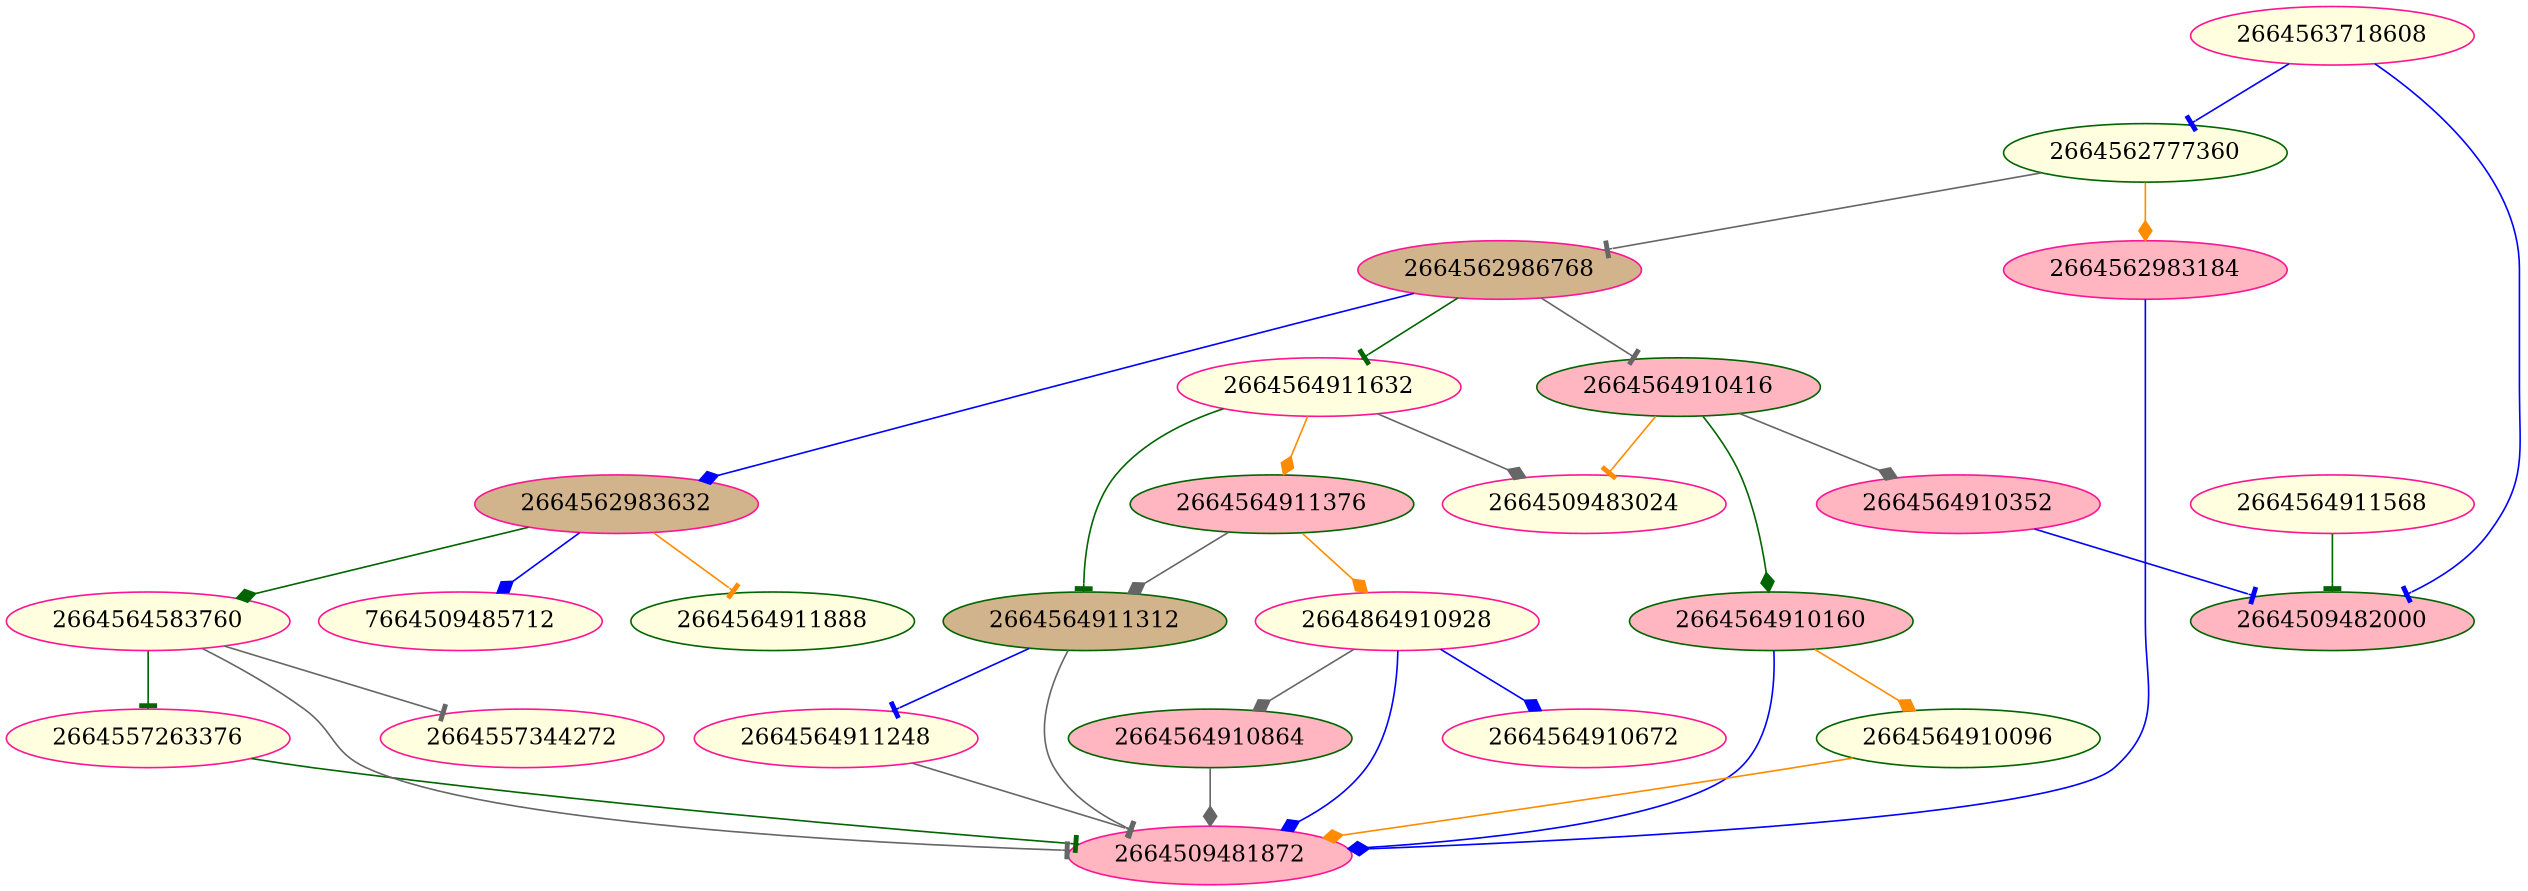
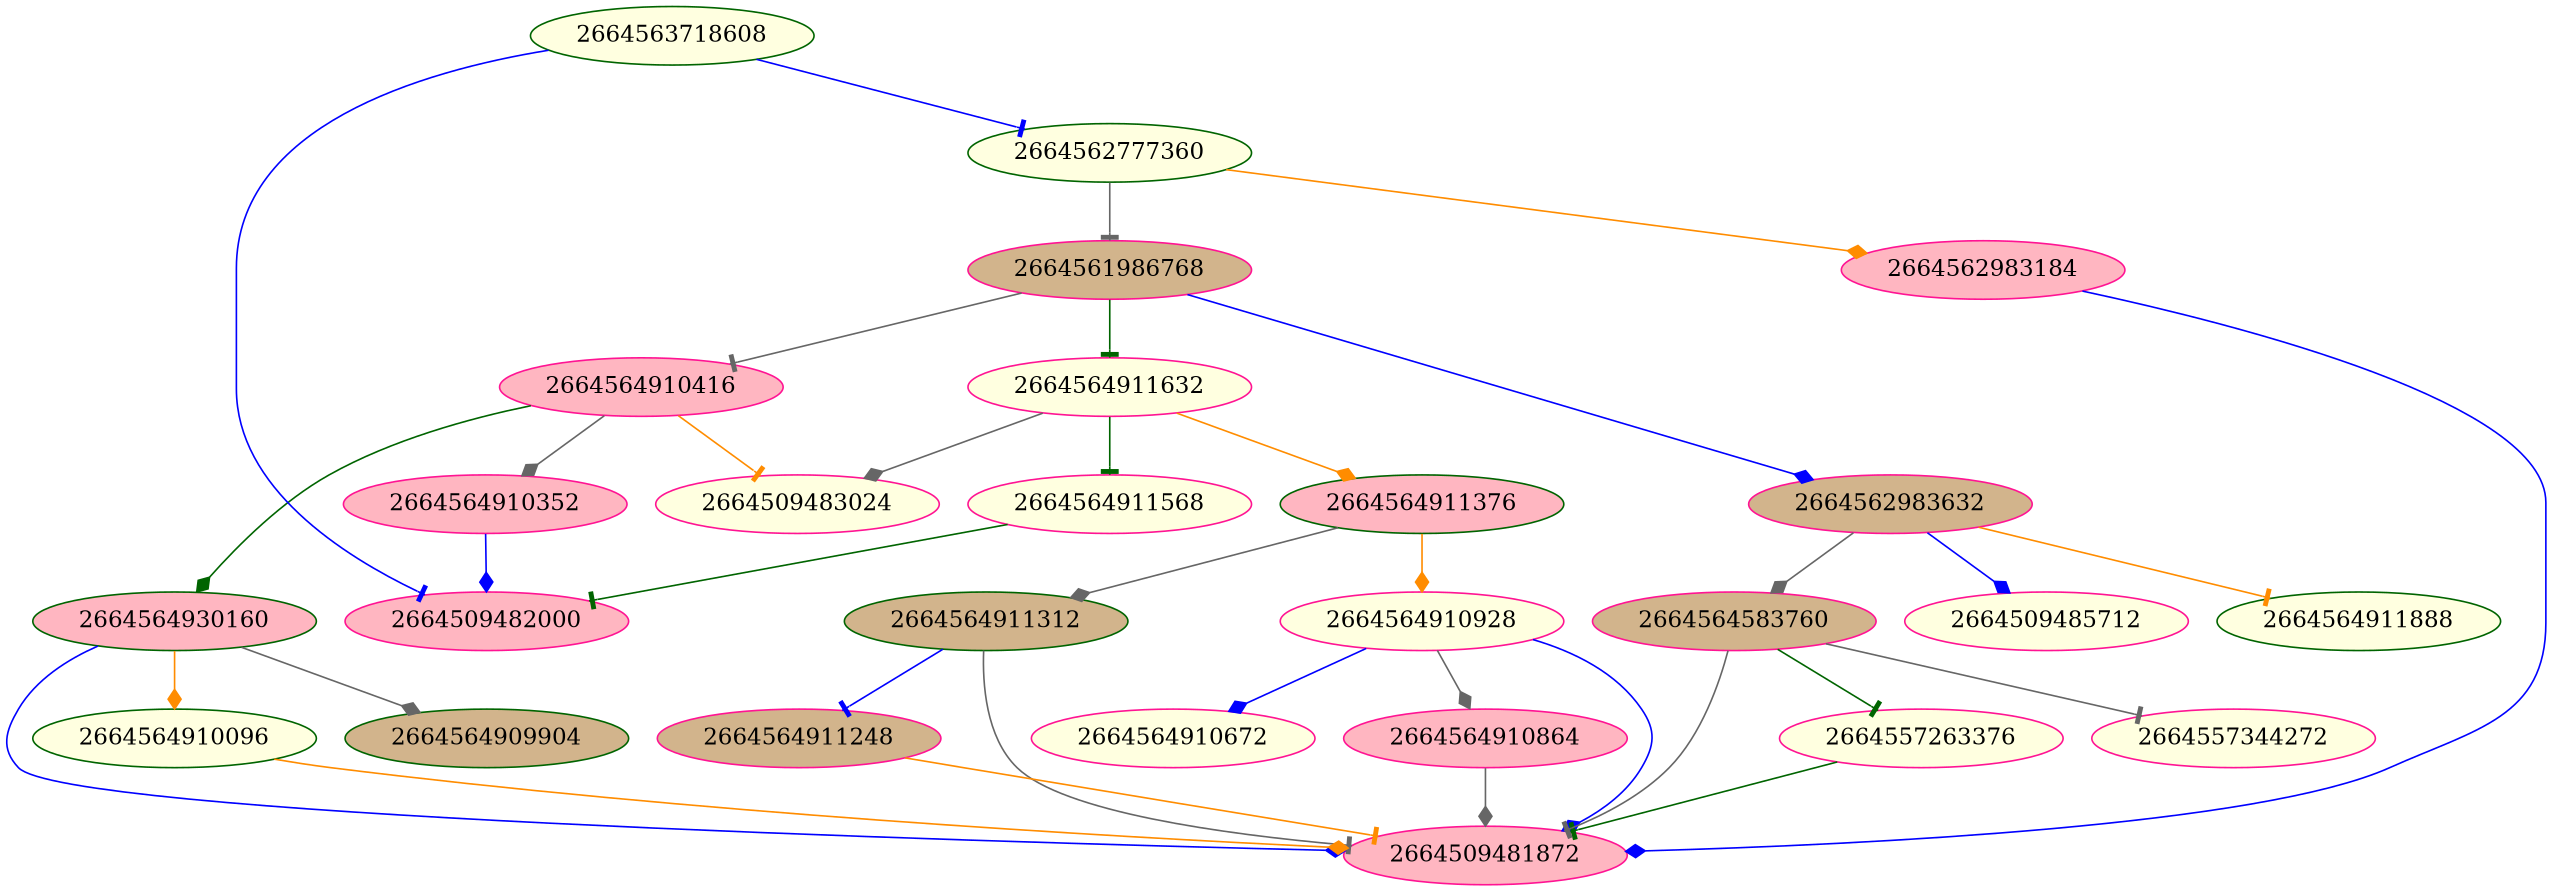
node "2664563718608": color deeppink -> darkgreen
node "2664562986768": label "2664562986768" -> "2664561986768"
node "2664564910416": color darkgreen -> deeppink
edge "2664564911632" -> "2664564911312": now "2664564911632" -> "2664564911568"
edge "2664564910352" -> "2664509482000": arrowhead tee -> diamond
edge "2664562983632" -> "2664564583760": color darkgreen -> gray40
node "2664564583760": fillcolor lightyellow -> tan
node "7664509485712": label "7664509485712" -> "2664509485712"
node "2664864910928": label "2664864910928" -> "2664564910928"
node "2664564910160": label "2664564910160" -> "2664564930160"
node "2664509482000": color darkgreen -> deeppink
node "2664564909904": added
node "2664564911248": fillcolor lightyellow -> tan
node "2664564910864": color darkgreen -> deeppink
edge "2664564911248" -> "2664509481872": color gray40 -> darkorange
